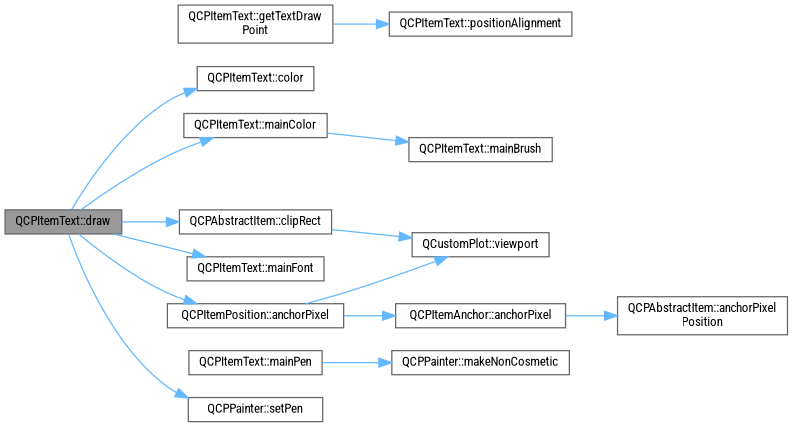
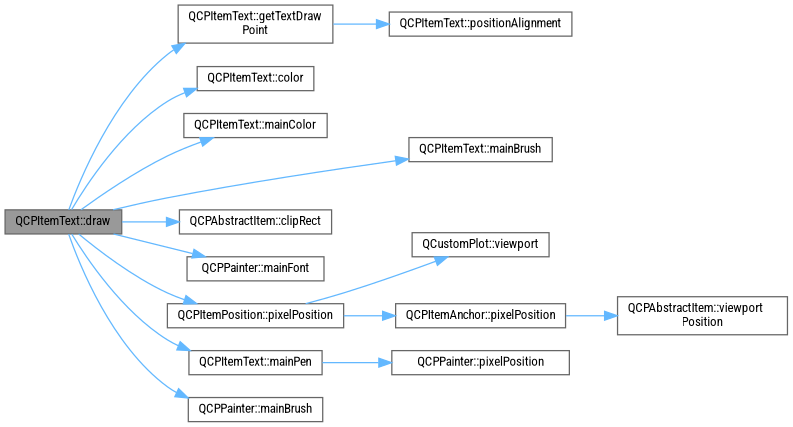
edge "QCPItemText::draw" -> "QCPItemText::getTextDraw Point": added
edge "QCPItemText::mainColor" -> "QCPItemText::mainBrush": now "QCPItemText::draw" -> "QCPItemText::mainBrush"
edge "QCPAbstractItem::clipRect" -> "QCustomPlot::viewport": removed
node "QCPItemText::mainFont": label "QCPItemText::mainFont" -> "QCPPainter::mainFont"
edge "QCPItemText::draw" -> "QCPItemText::mainPen": added
node "QCPItemPosition::anchorPixel": label "QCPItemPosition::anchorPixel" -> "QCPItemPosition::pixelPosition"
node "QCPItemAnchor::anchorPixel": label "QCPItemAnchor::anchorPixel" -> "QCPItemAnchor::pixelPosition"
node "QCPAbstractItem::anchorPixel Position": label "QCPAbstractItem::anchorPixel Position" -> "QCPAbstractItem::viewport Position"
node "QCPPainter::makeNonCosmetic": label "QCPPainter::makeNonCosmetic" -> "QCPPainter::pixelPosition"
node "QCPPainter::setPen": label "QCPPainter::setPen" -> "QCPPainter::mainBrush"
